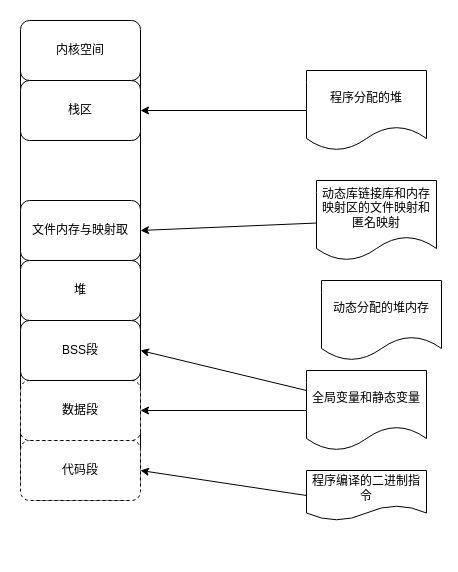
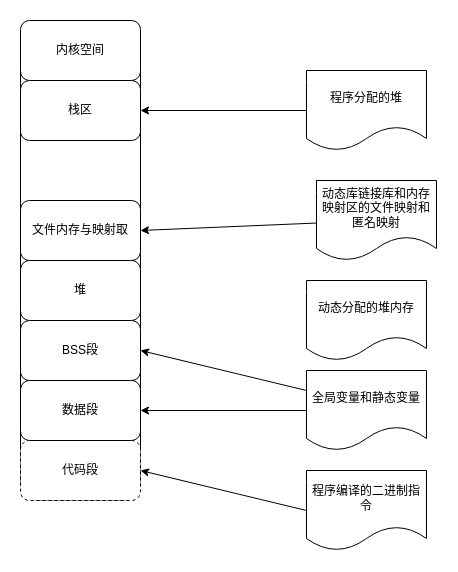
node "动态分配的堆内存": moved (382, 321) -> (367, 321)
node "数据段": style dashed -> solid
node "程序编译的二进制指令": size 120x50 -> 120x80
